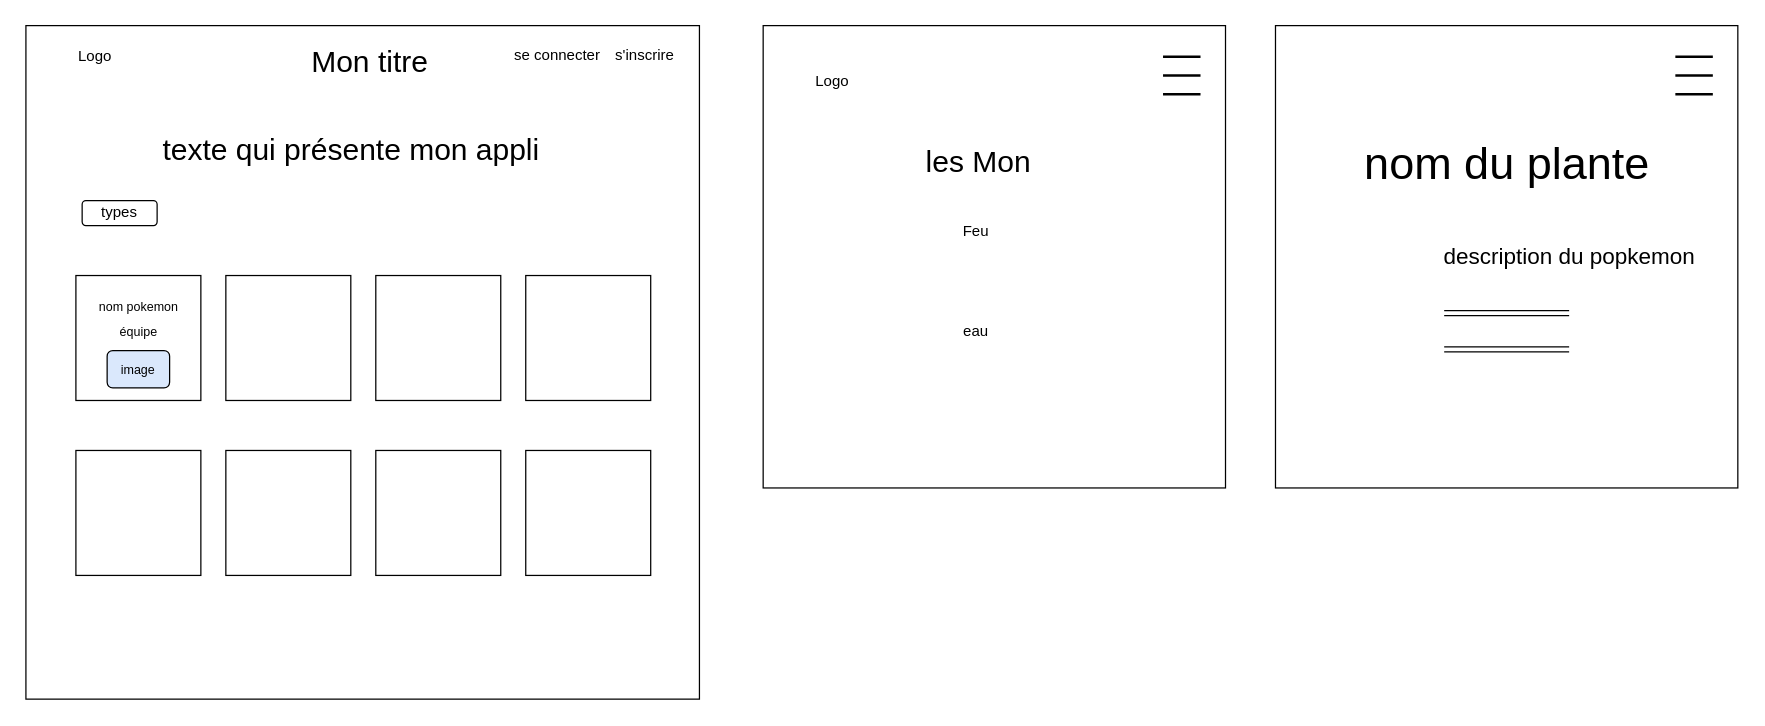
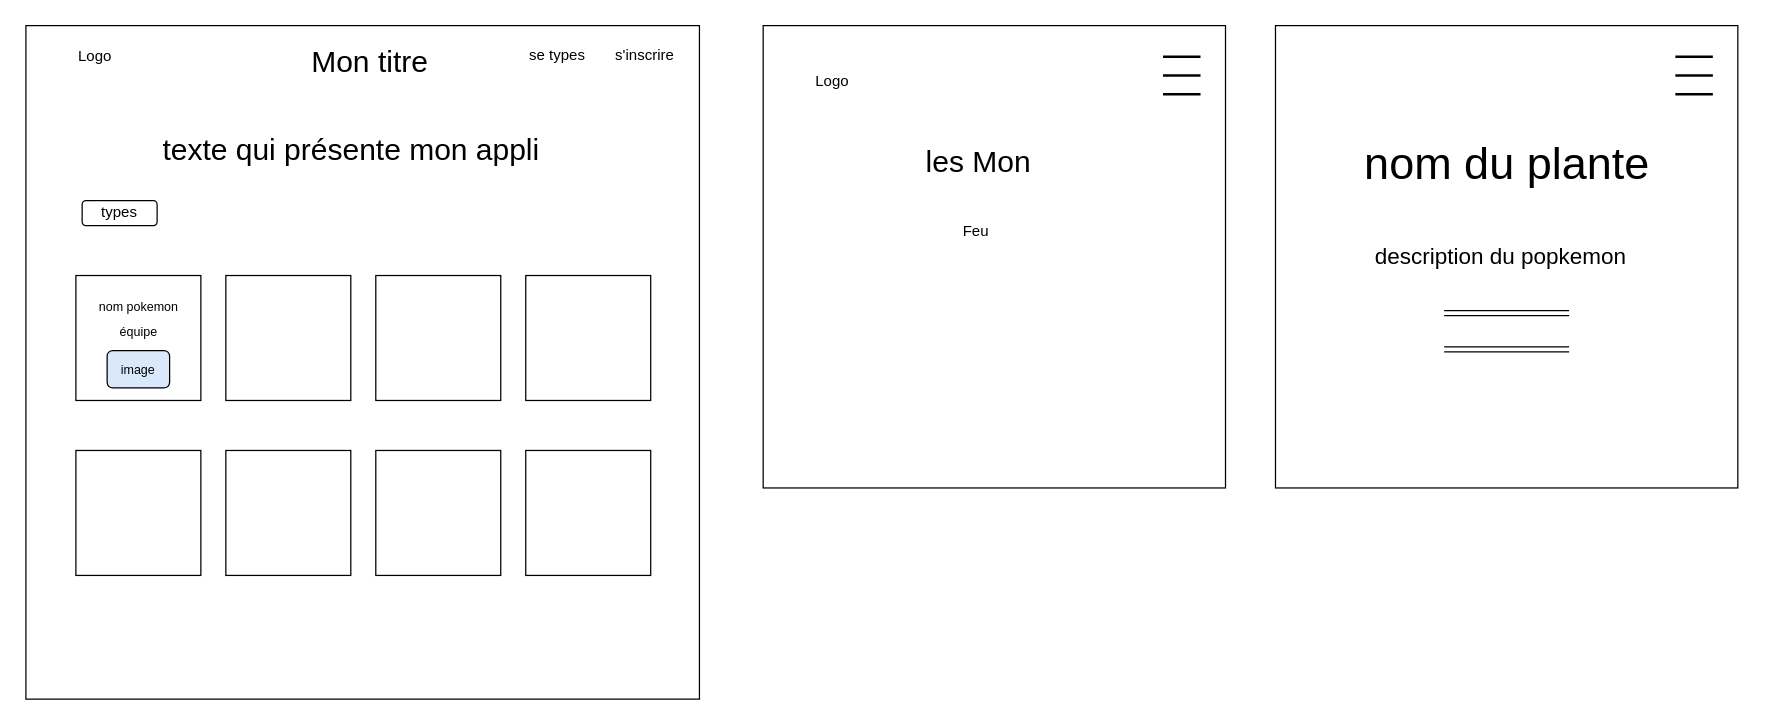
node "se connecter": label "se connecter" -> "se types"
node "description du popkemon": moved (1569, 257) -> (1501, 257)
node "eau": removed
